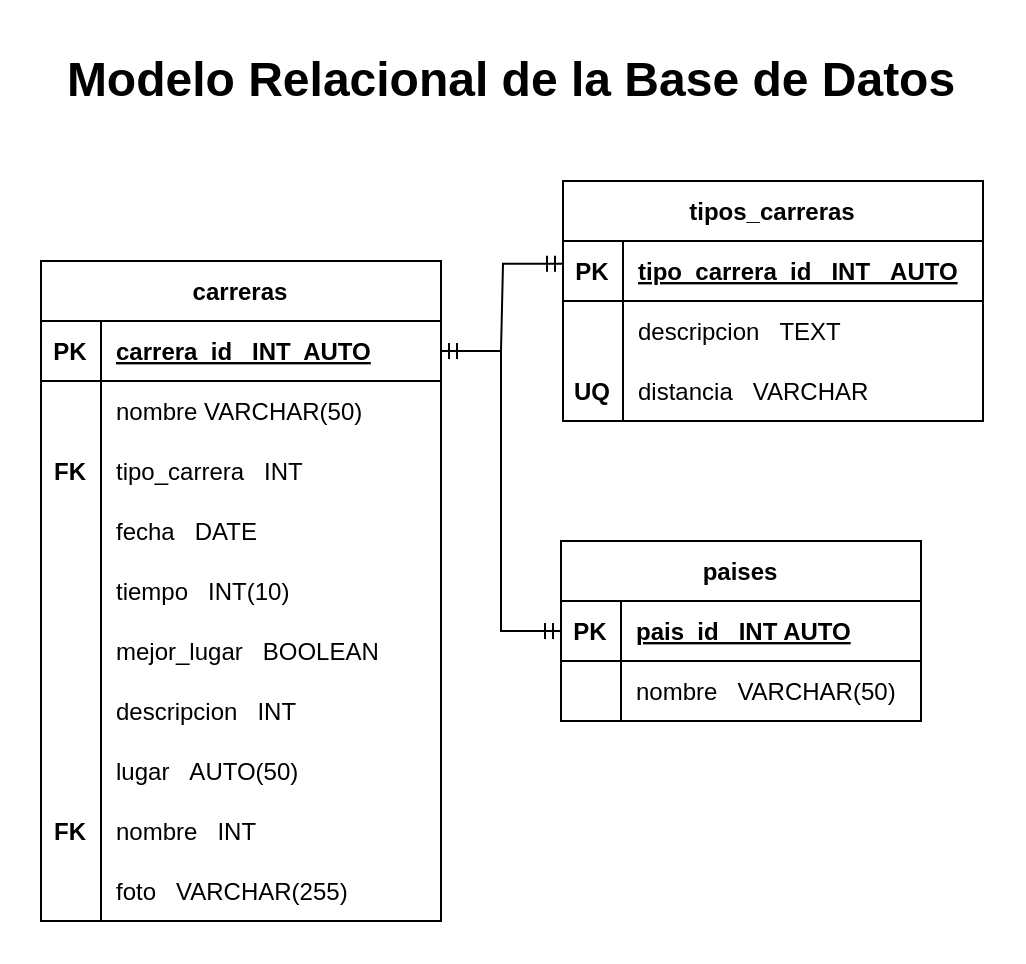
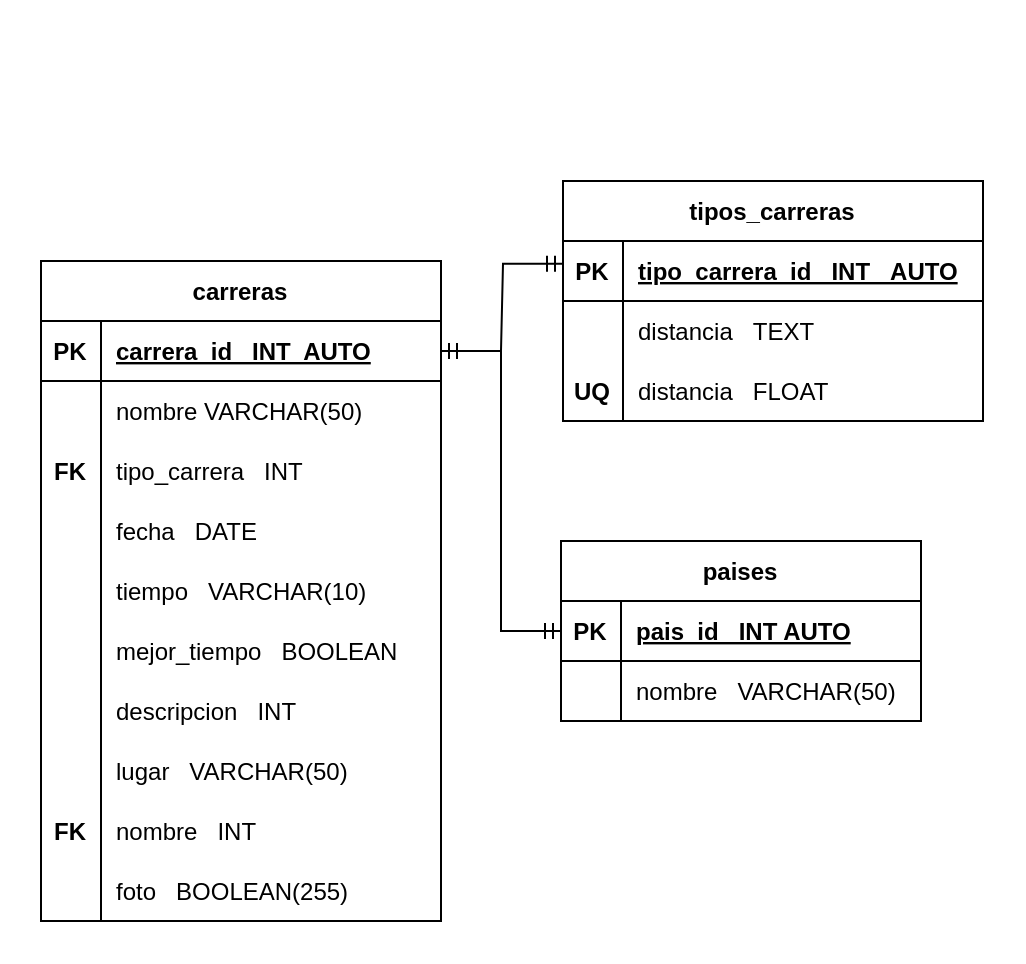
node "Modelo Relacional de la Base de Datos": removed
node "descripcion TEXT": label "descripcion TEXT" -> "distancia TEXT"
node "distancia VARCHAR": label "distancia VARCHAR" -> "distancia FLOAT"
node "tiempo INT(10)": label "tiempo INT(10)" -> "tiempo VARCHAR(10)"
node "mejor_lugar BOOLEAN": label "mejor_lugar BOOLEAN" -> "mejor_tiempo BOOLEAN"
node "lugar AUTO(50)": label "lugar AUTO(50)" -> "lugar VARCHAR(50)"
node "foto VARCHAR(255)": label "foto VARCHAR(255)" -> "foto BOOLEAN(255)"
